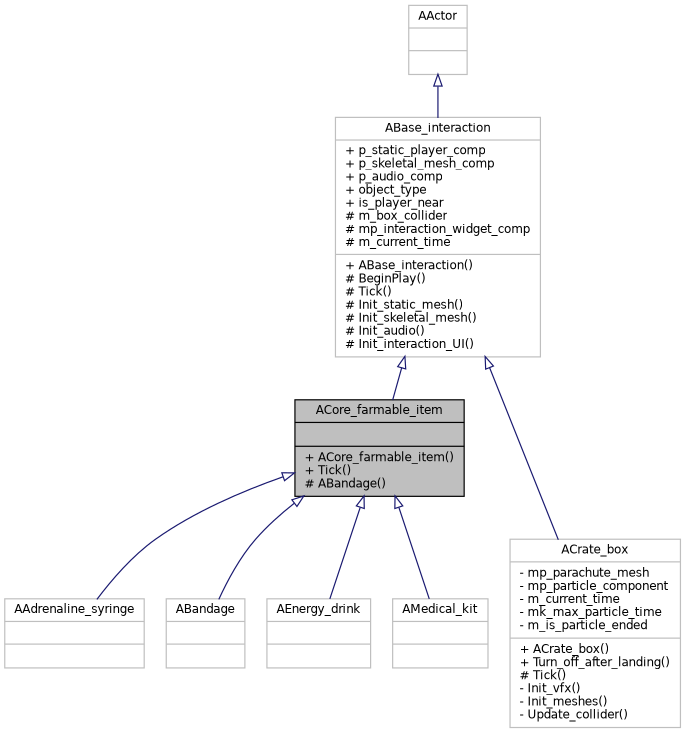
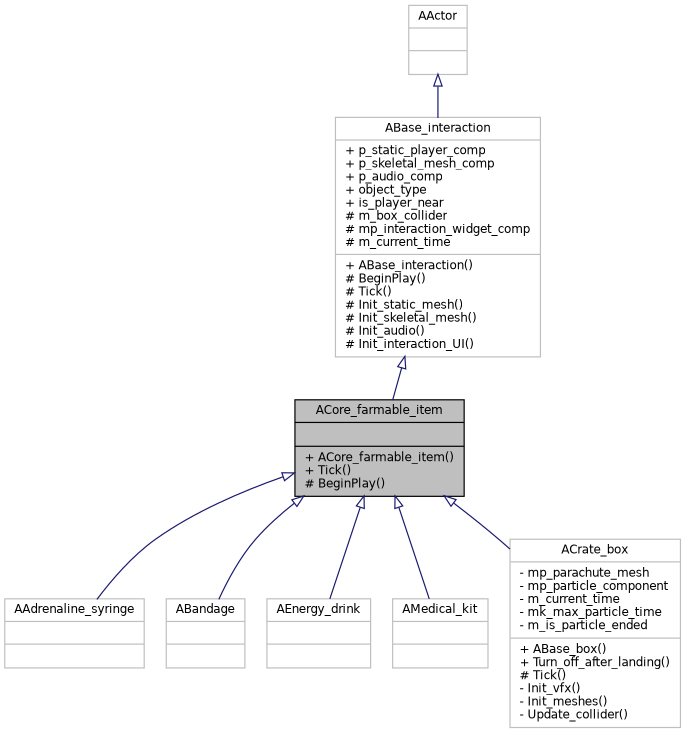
edge "ACrate_box" -> "ABase_interaction": now "ACrate_box" -> "ACore_farmable_item"
node "ACore_farmable_item": text "# ABandage()" -> "# BeginPlay()"
node "ACrate_box": text "+ ACrate_box()" -> "+ ABase_box()"
